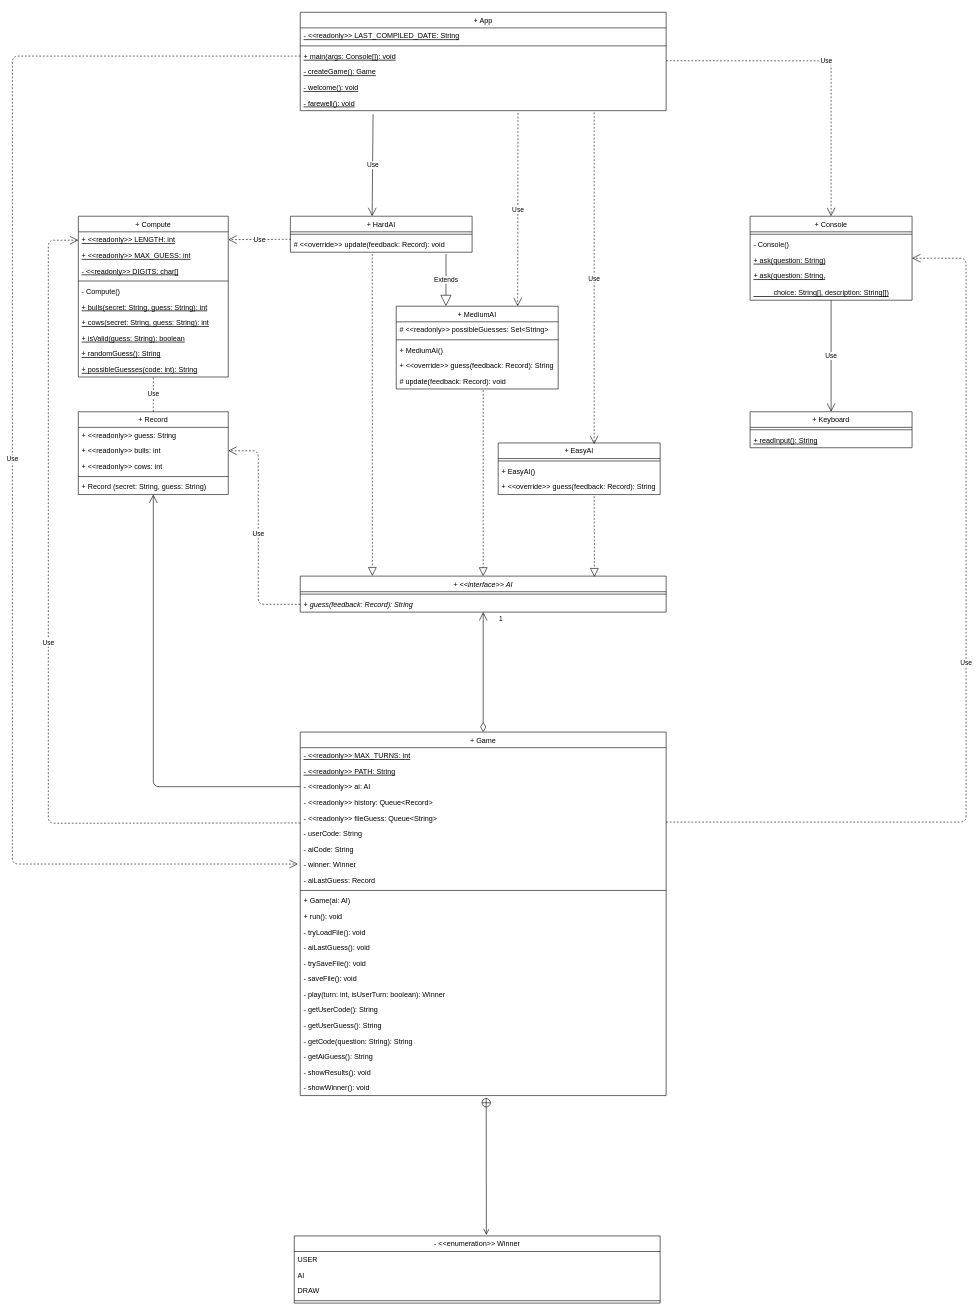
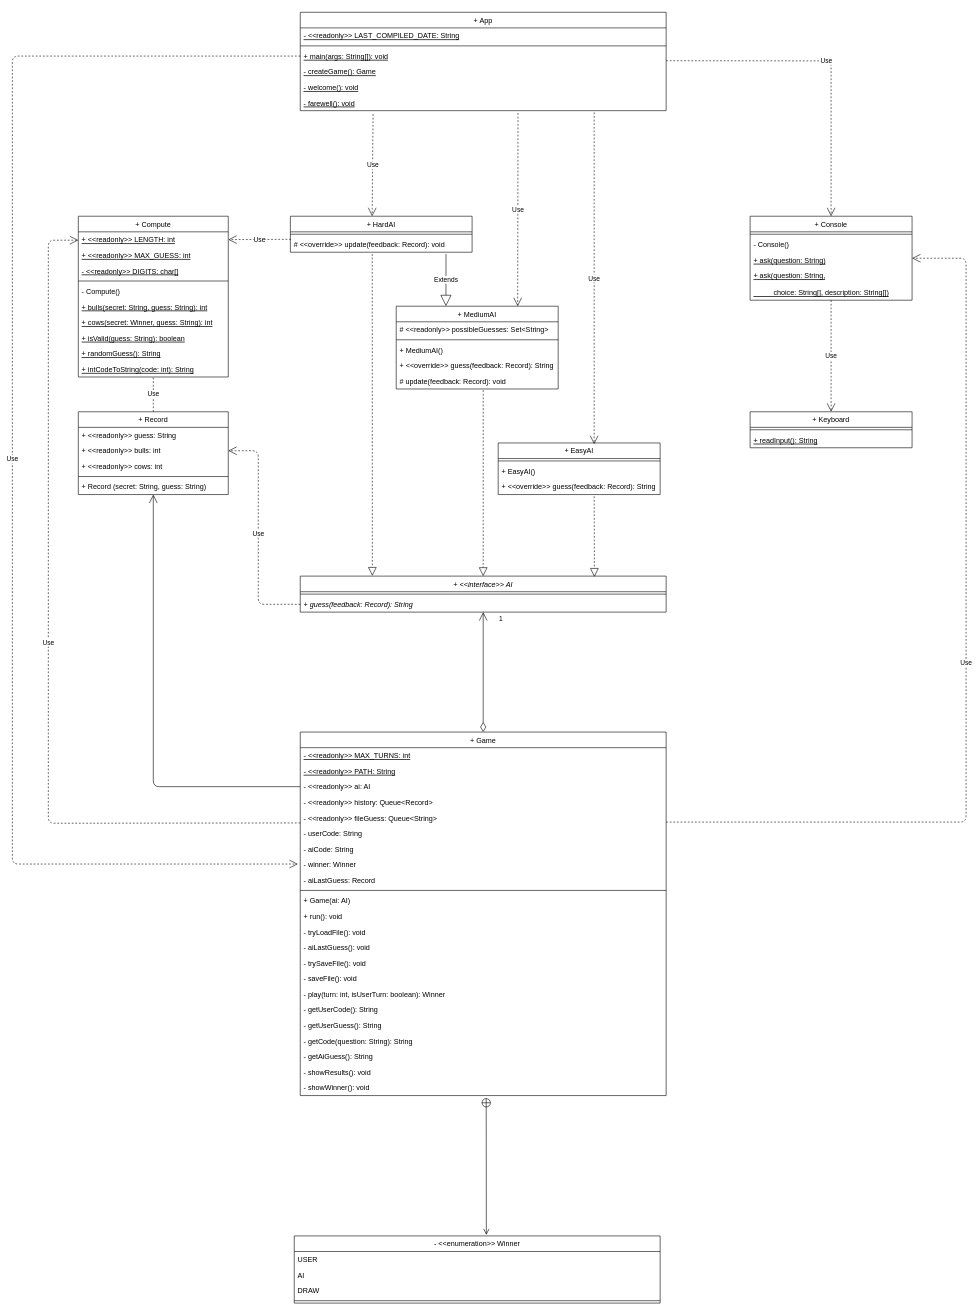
node "+ main(args: Console[]): void": label "+ main(args: Console[]): void" -> "+ main(args: String[]): void"
edge "- farewell(): void" -> "+ HardAI": style solid -> dashed
node "+ cows(secret: String, guess: String): int": label "+ cows(secret: String, guess: String): int" -> "+ cows(secret: Winner, guess: String): int"
edge "+ Console" -> "+ Keyboard": style solid -> dashed
node "+ possibleGuesses(code: int): String": label "+ possibleGuesses(code: int): String" -> "+ intCodeToString(code: int): String"
